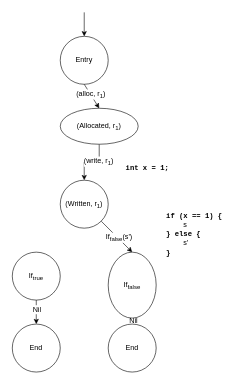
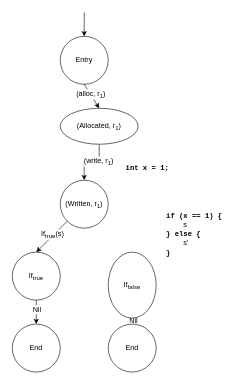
edge "(Written, r1)" -> "Iftrue": added, label "Iftrue(s)"
edge "(Written, r1)" -> "Iffalse": removed, label "Iffalse(s')"
